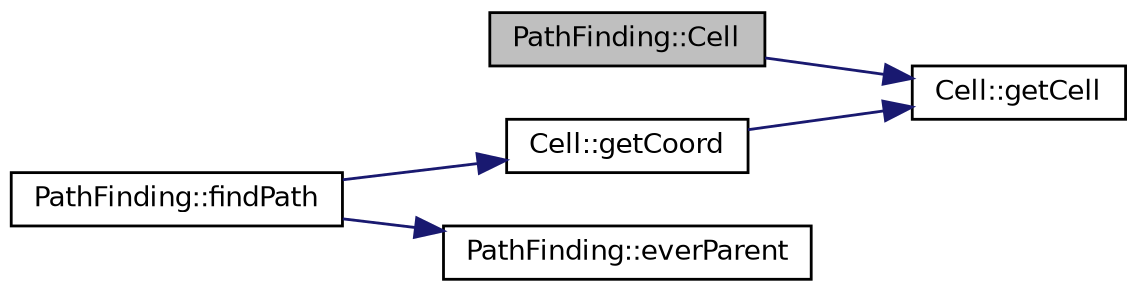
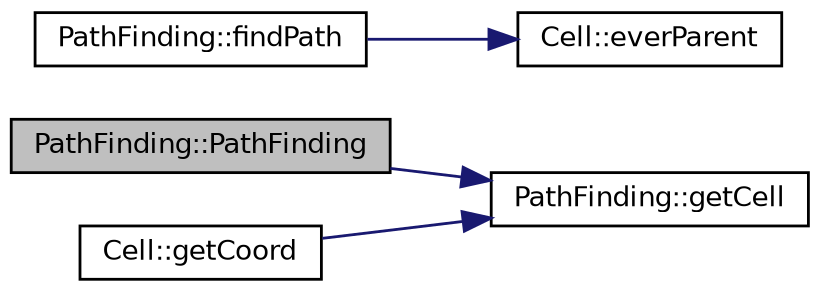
node "PathFinding::Cell": label "PathFinding::Cell" -> "PathFinding::PathFinding"
node "Cell::getCell": label "Cell::getCell" -> "PathFinding::getCell"
edge "PathFinding::findPath" -> "Cell::getCoord": removed
node "PathFinding::everParent": label "PathFinding::everParent" -> "Cell::everParent"
